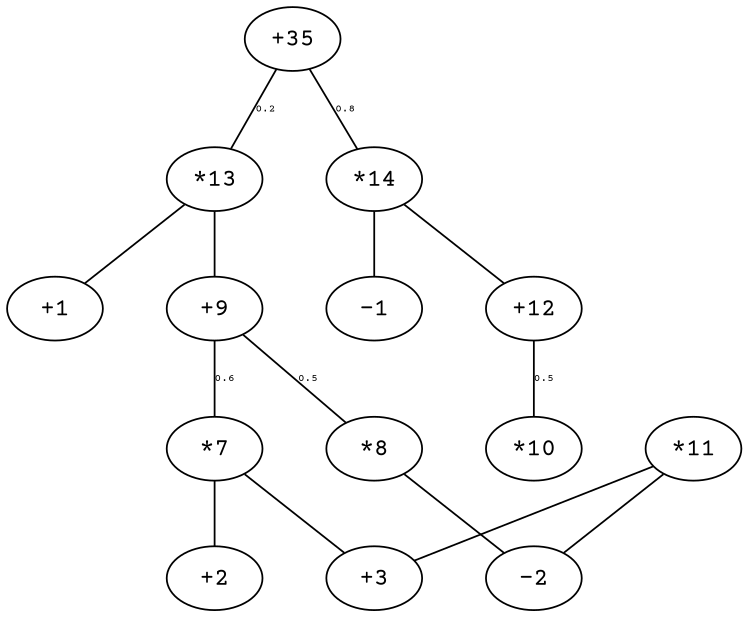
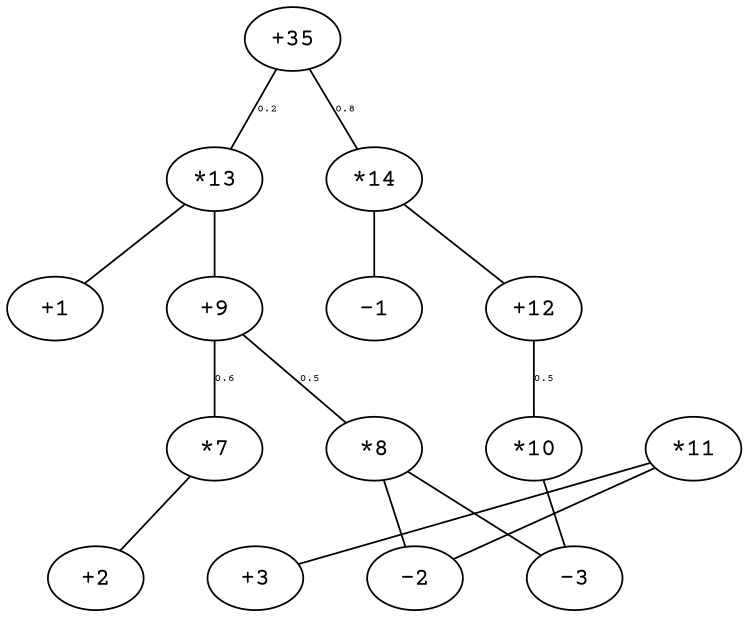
edge "*7" -- "+3": removed
node "-3": added
